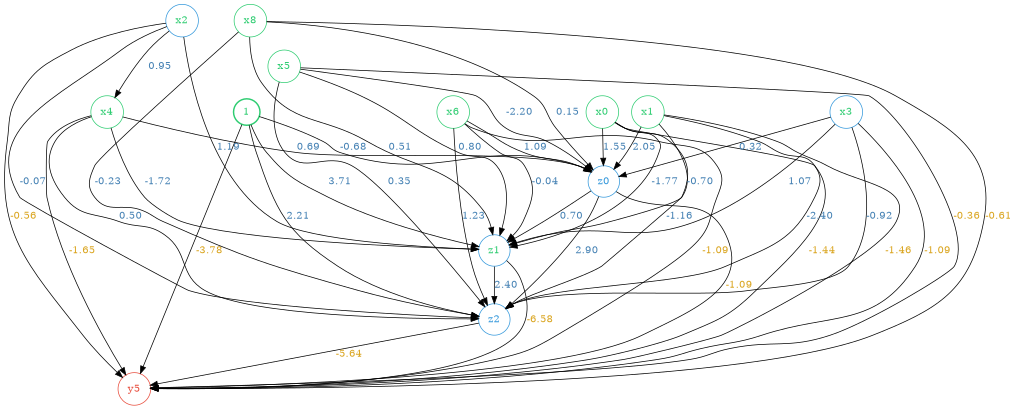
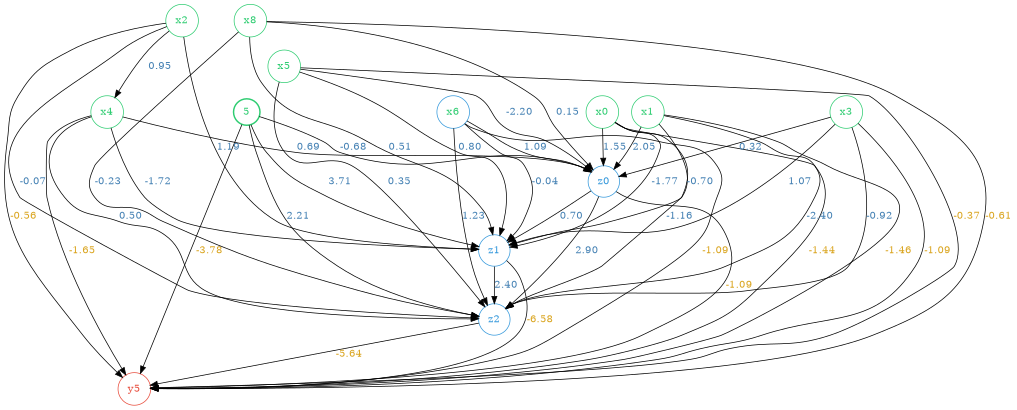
node "x2": color #3498db -> #2ecc71
node "1": label "1" -> "5"
node "x6": color #2ecc71 -> #3498db
node "x3": color #3498db -> #2ecc71
edge "x5" -> "y5": label "-0.36" -> "-0.37"
node "z1": fontcolor #2ecc71 -> #3498db
